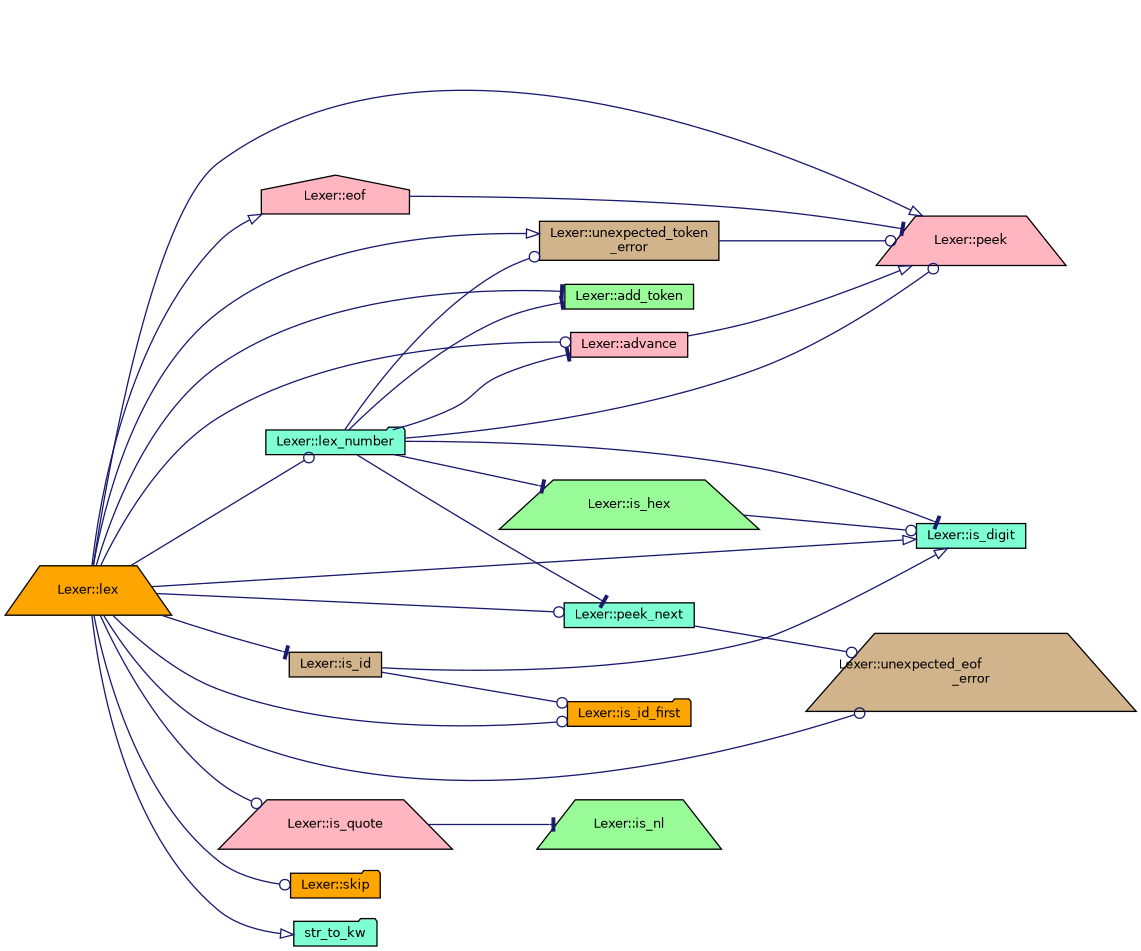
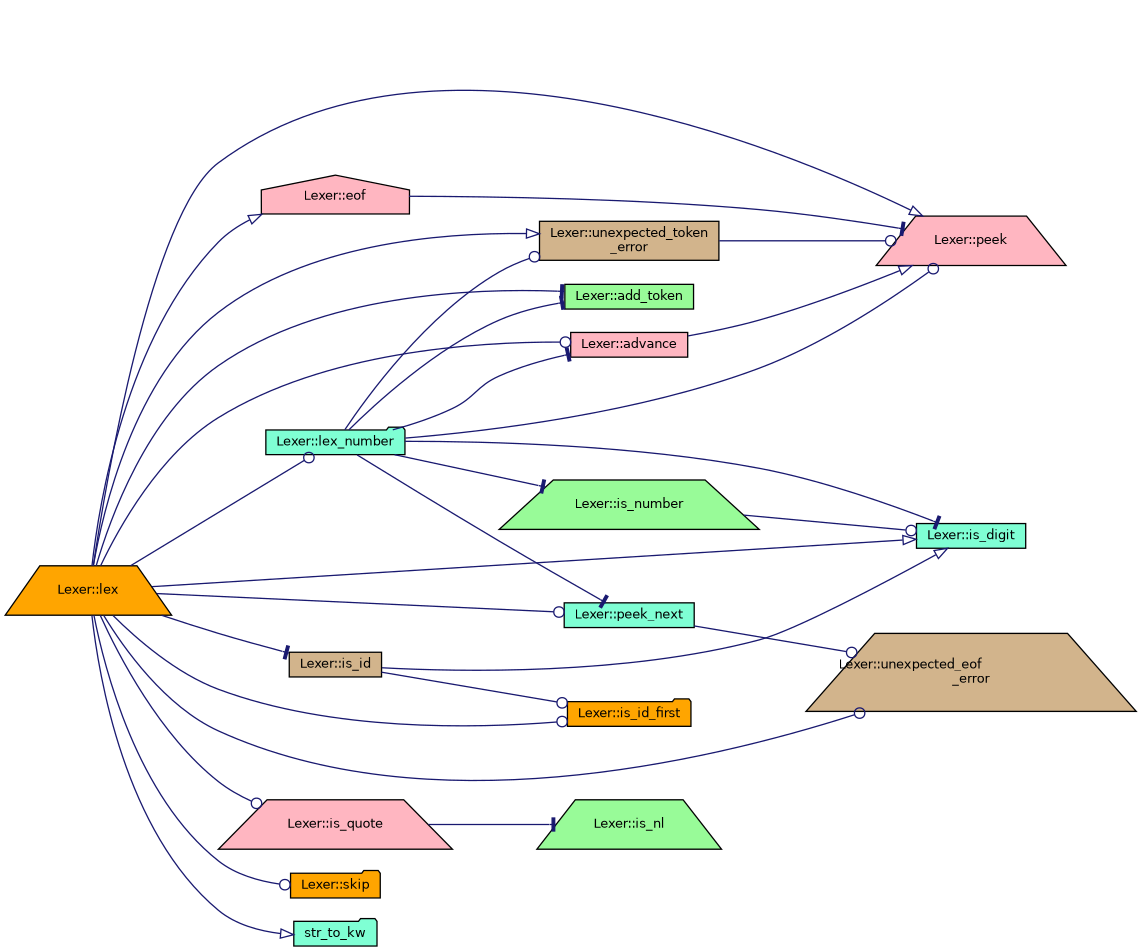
node "Lexer::is_hex": label "Lexer::is_hex" -> "Lexer::is_number"
